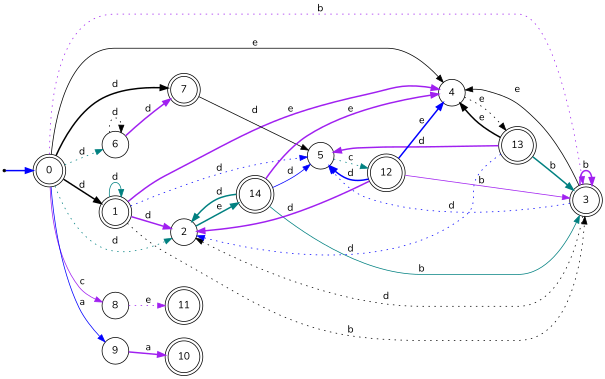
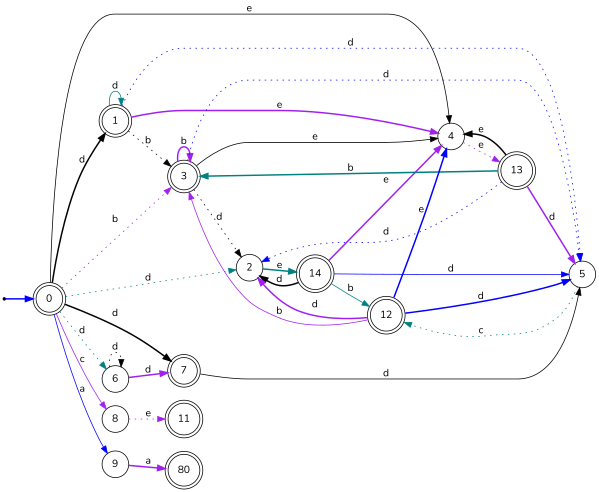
edge "4" -> "13": color black -> purple
edge "14" -> "2": color teal -> black
edge "1" -> "2": removed, label "d"
edge "14" -> "3": now "14" -> "12"
node "10": label "10" -> "80"
